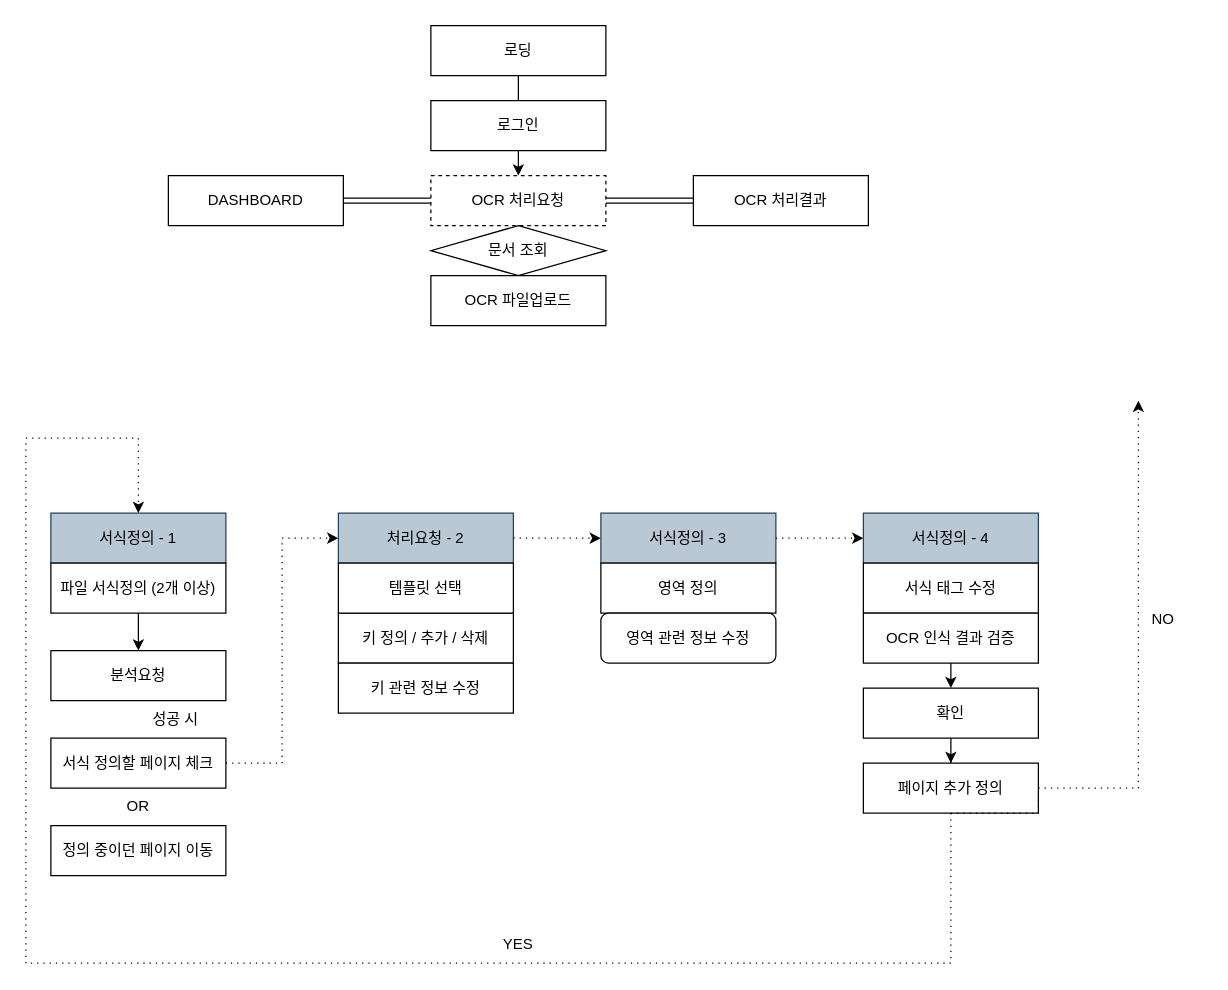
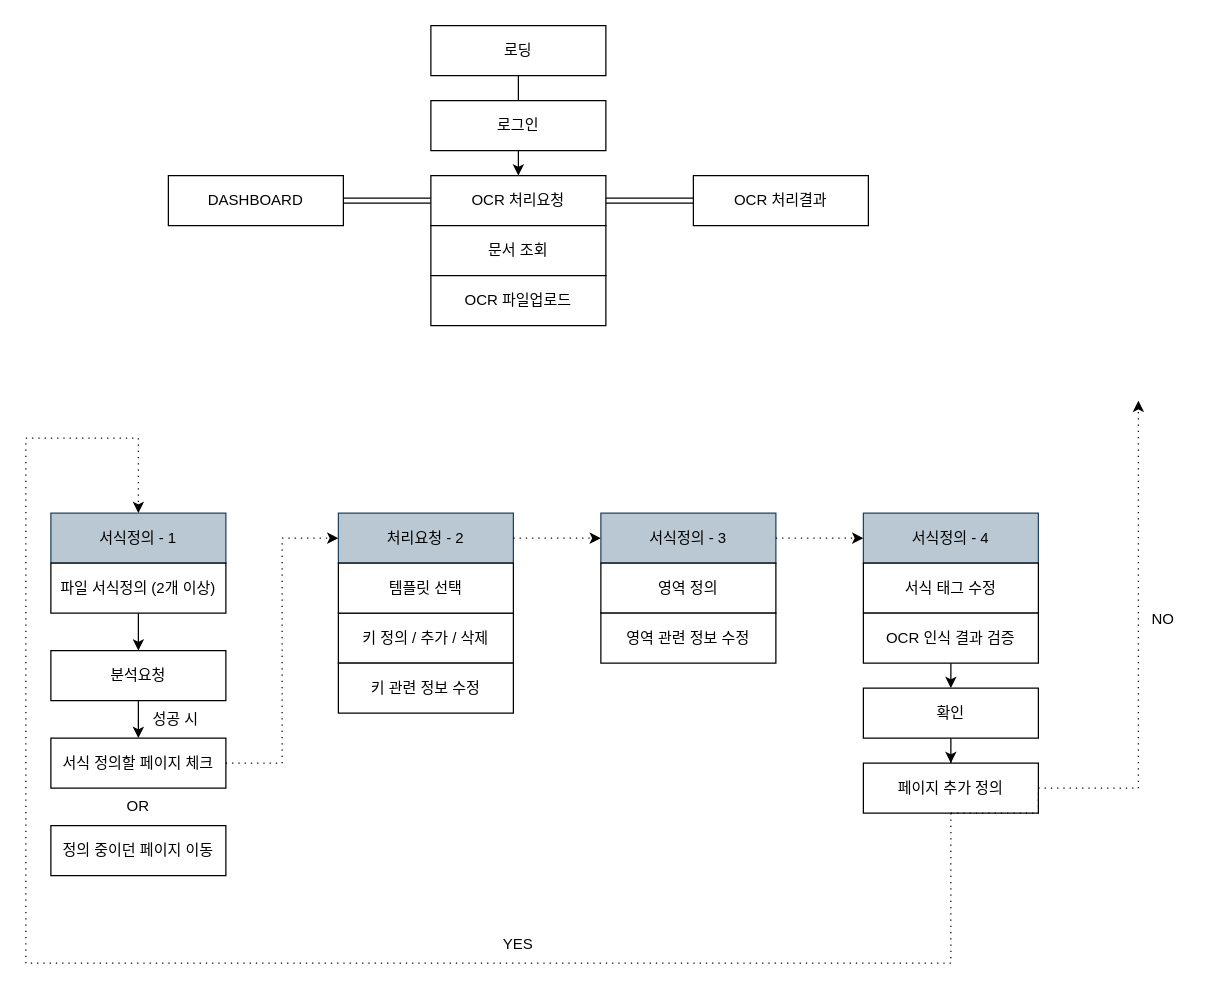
node "OCR 처리요청": style dashed -> solid
node "문서 조회": shape diamond -> rectangle
node "영역 관련 정보 수정": shape rounded rectangle -> rectangle
edge "분석요청" -> "서식 정의할 페이지 체크": added
